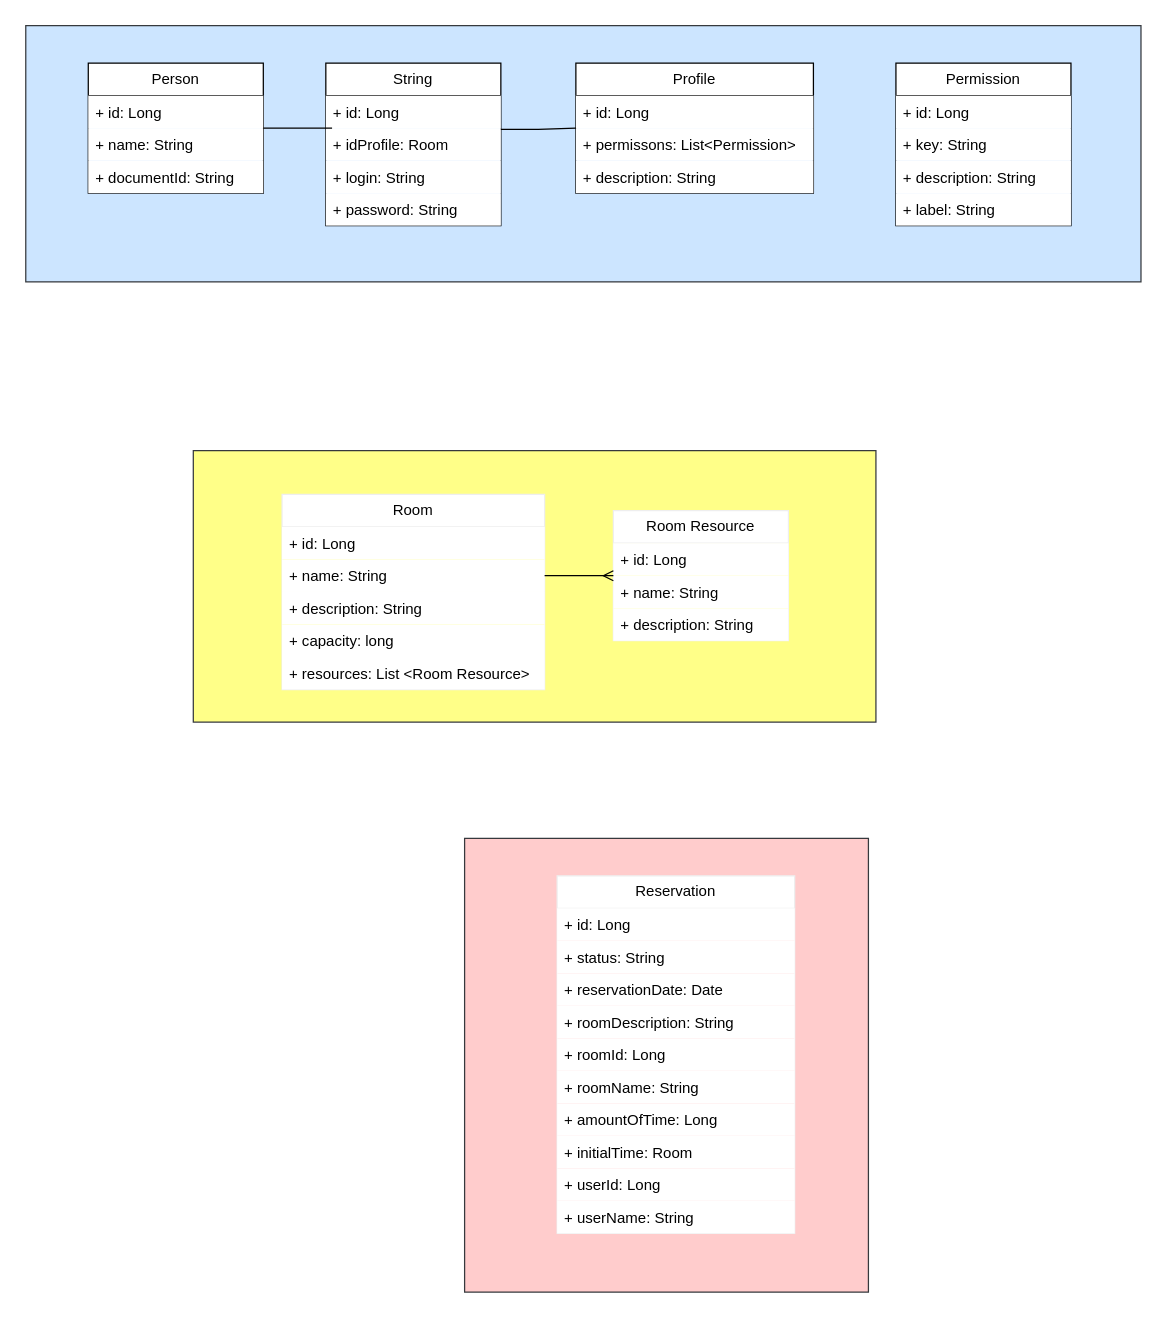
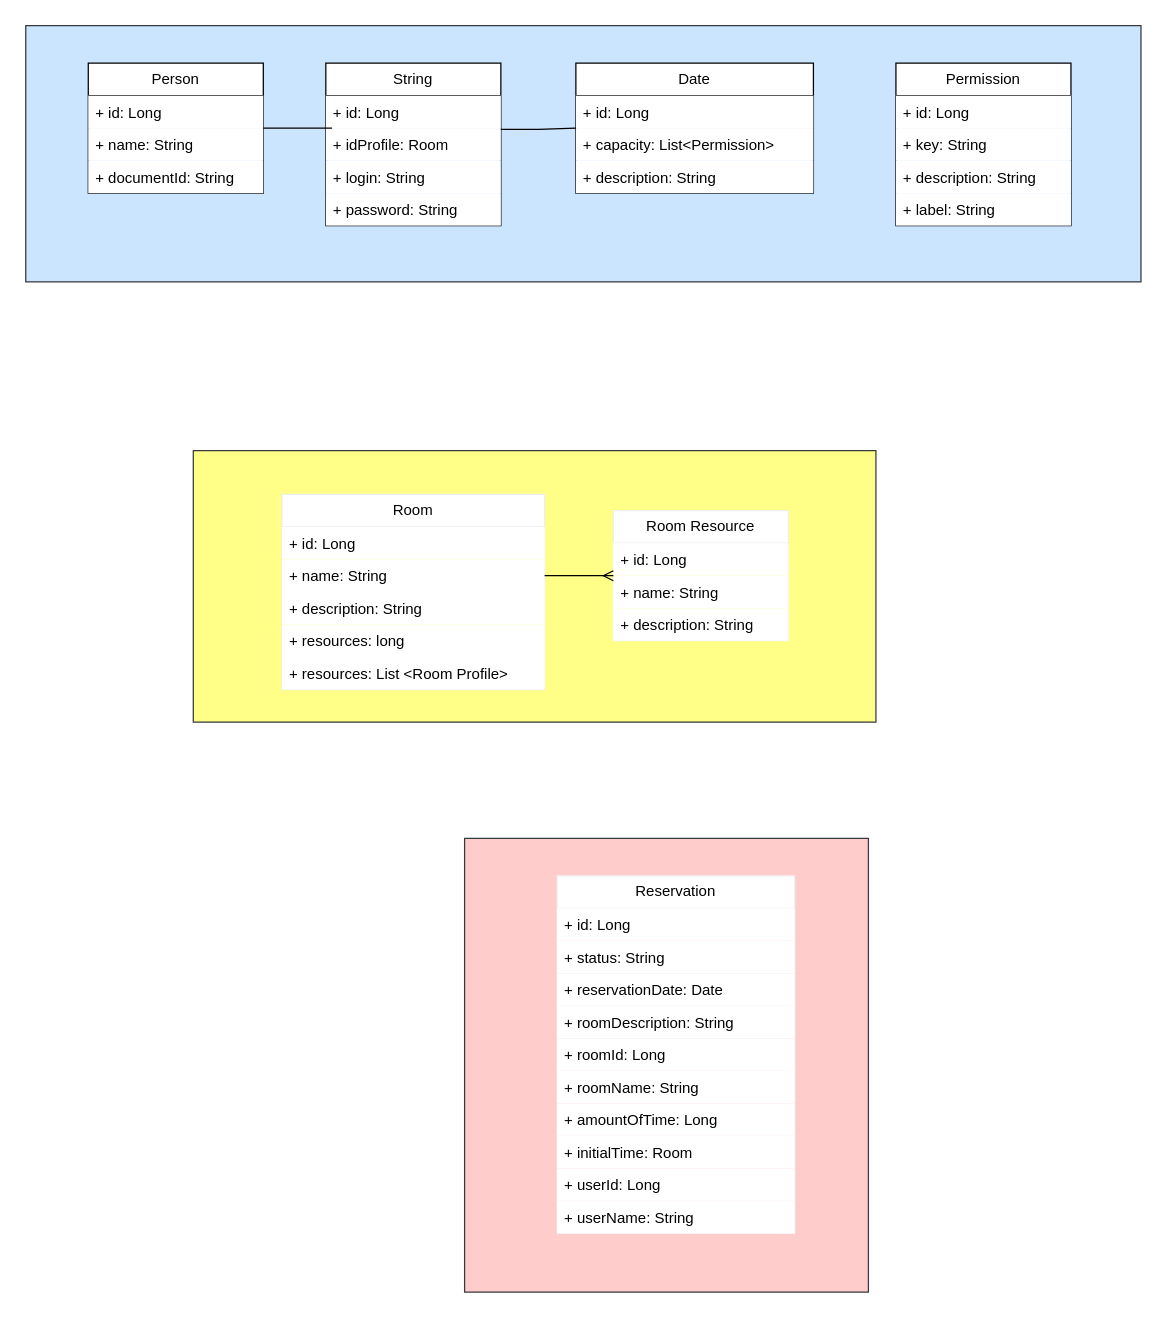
node "Profile": label "Profile" -> "Date"
node "+ permissons: List<Permission>": label "+ permissons: List<Permission>" -> "+ capacity: List<Permission>"
node "+ capacity: long": label "+ capacity: long" -> "+ resources: long"
node "+ resources: List <Room Resource>": label "+ resources: List <Room Resource>" -> "+ resources: List <Room Profile>"
